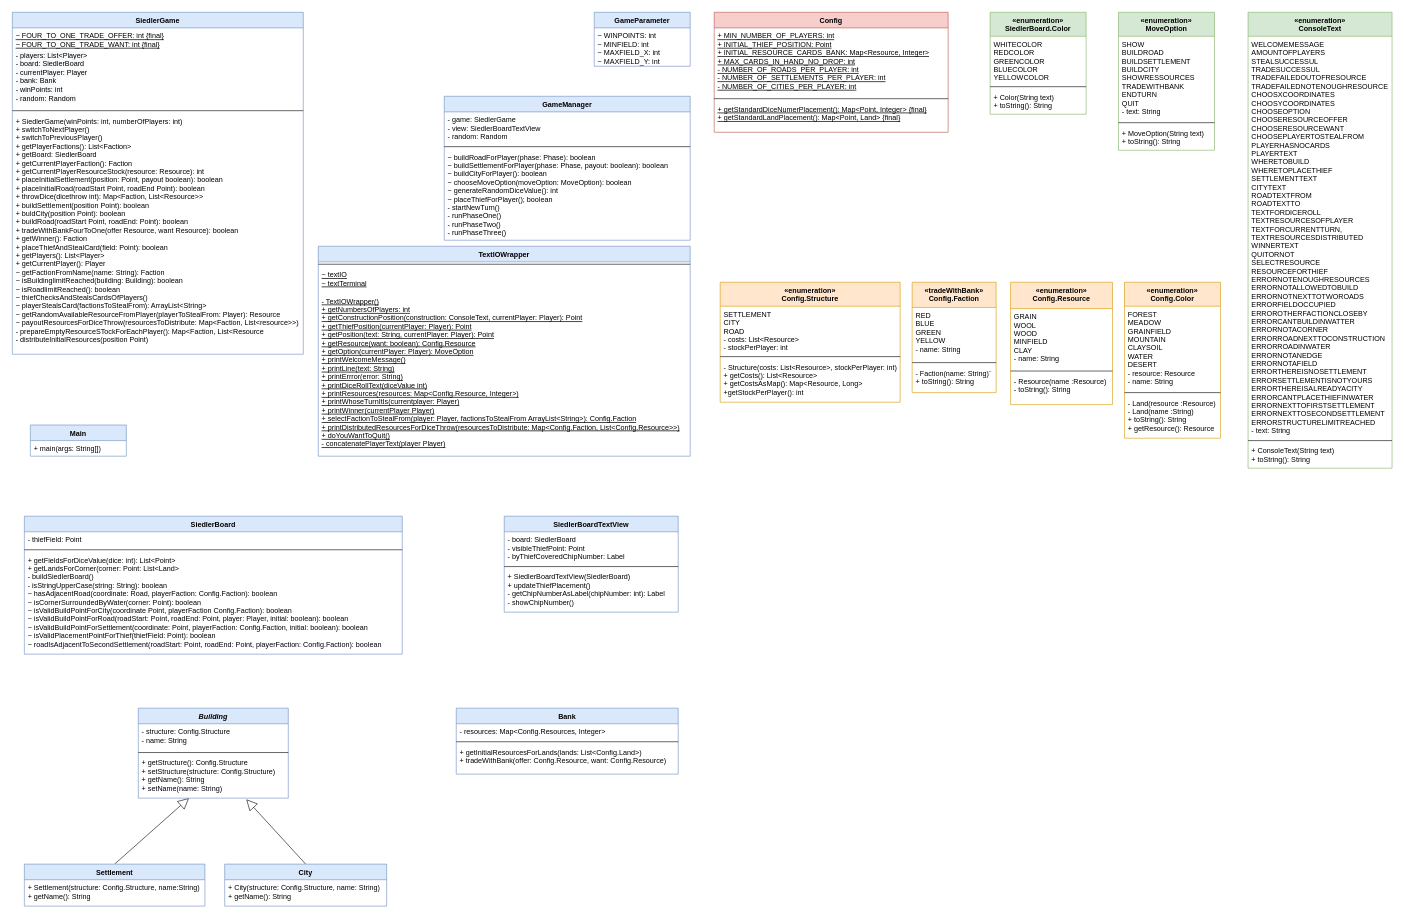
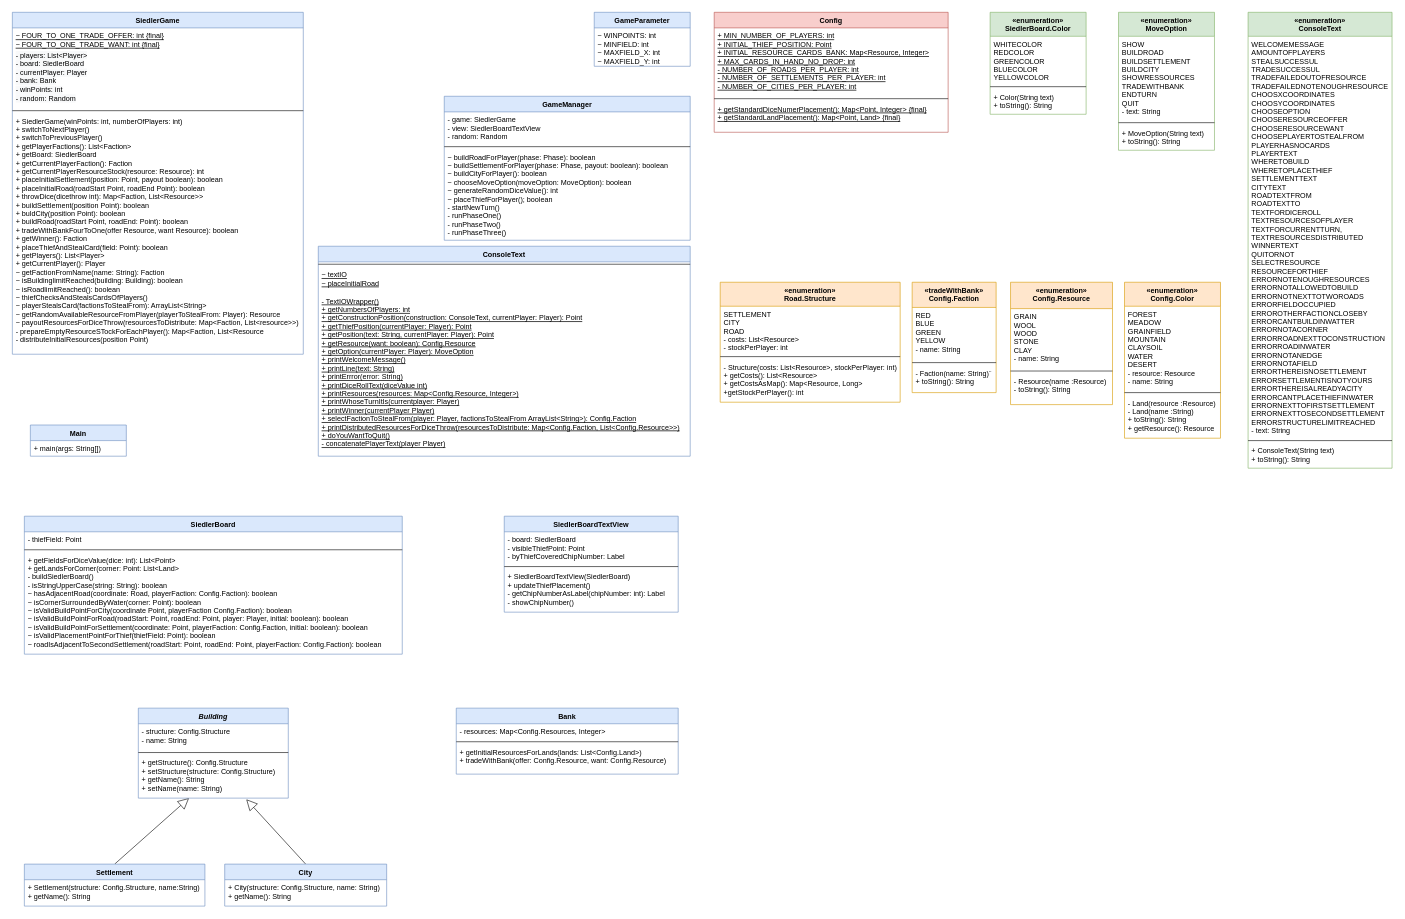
node "TextIOWrapper": label "TextIOWrapper" -> "ConsoleText"
node "~ textIO ~ textTerminal": label "~ textIO ~ textTerminal" -> "~ textIO ~ placeInitialRoad"
node "«enumeration» Config.Structure": label "«enumeration» Config.Structure" -> "«enumeration» Road.Structure"
node "GRAIN WOOL WOOD MINFIELD CLAY - name: String": label "GRAIN WOOL WOOD MINFIELD CLAY - name: String" -> "GRAIN WOOL WOOD STONE CLAY - name: String"
